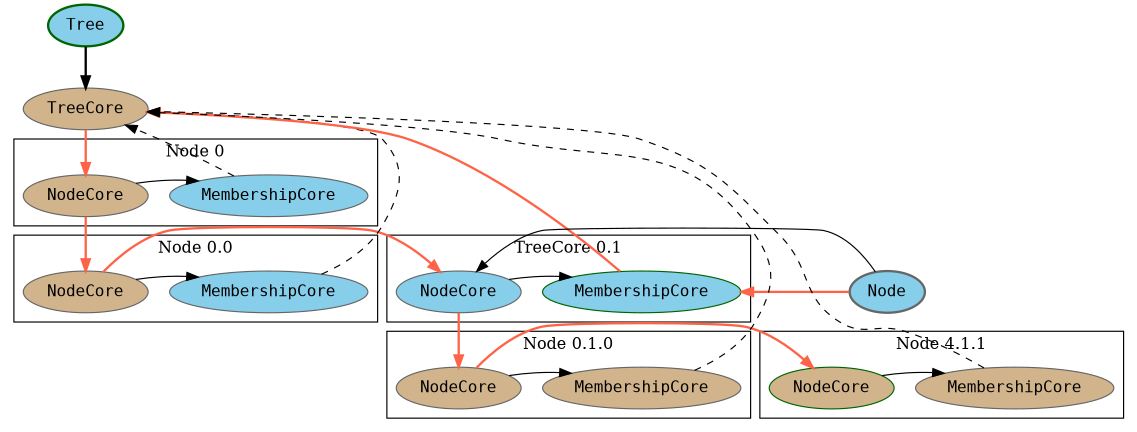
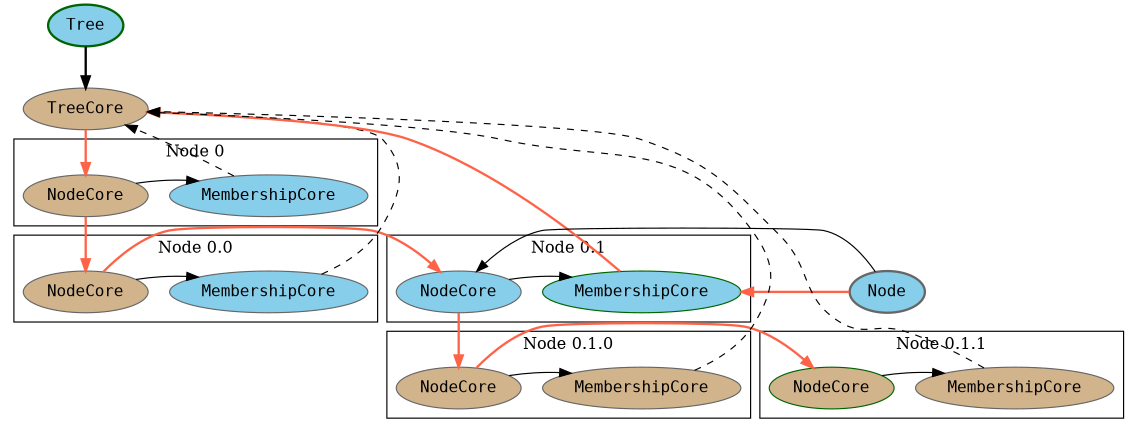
cluster "TreeCore 0.1": label "TreeCore 0.1" -> "Node 0.1"
cluster "Node 4.1.1": label "Node 4.1.1" -> "Node 0.1.1"
